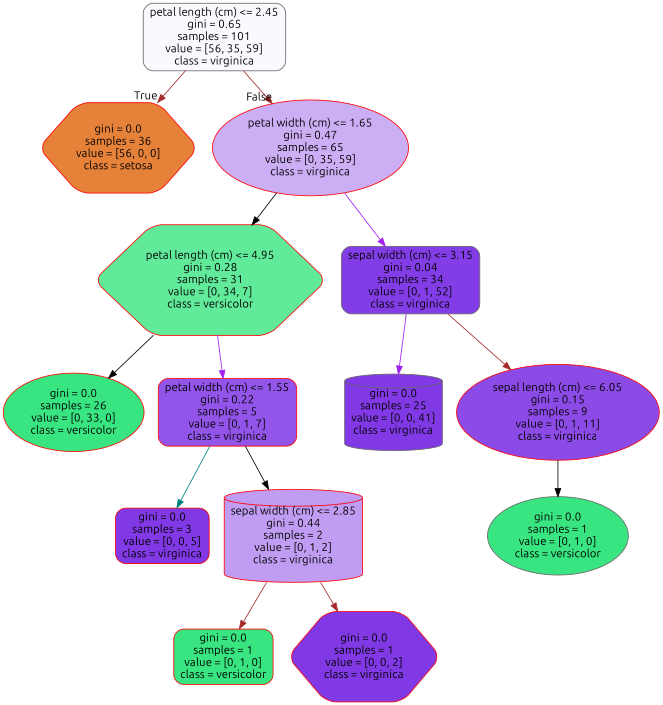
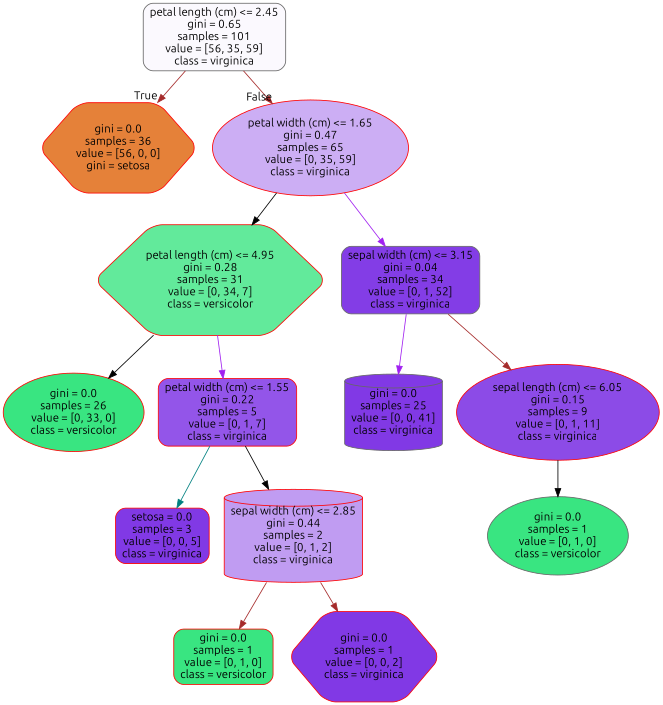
node "gini = 0.0 samples = 36 value = [56, 0, 0] class = setosa": label "gini = 0.0 samples = 36 value = [56, 0, 0] class = setosa" -> "gini = 0.0 samples = 36 value = [56, 0, 0] gini = setosa"
node "gini = 0.0 samples = 3 value = [0, 0, 5] class = virginica": label "gini = 0.0 samples = 3 value = [0, 0, 5] class = virginica" -> "setosa = 0.0 samples = 3 value = [0, 0, 5] class = virginica"
